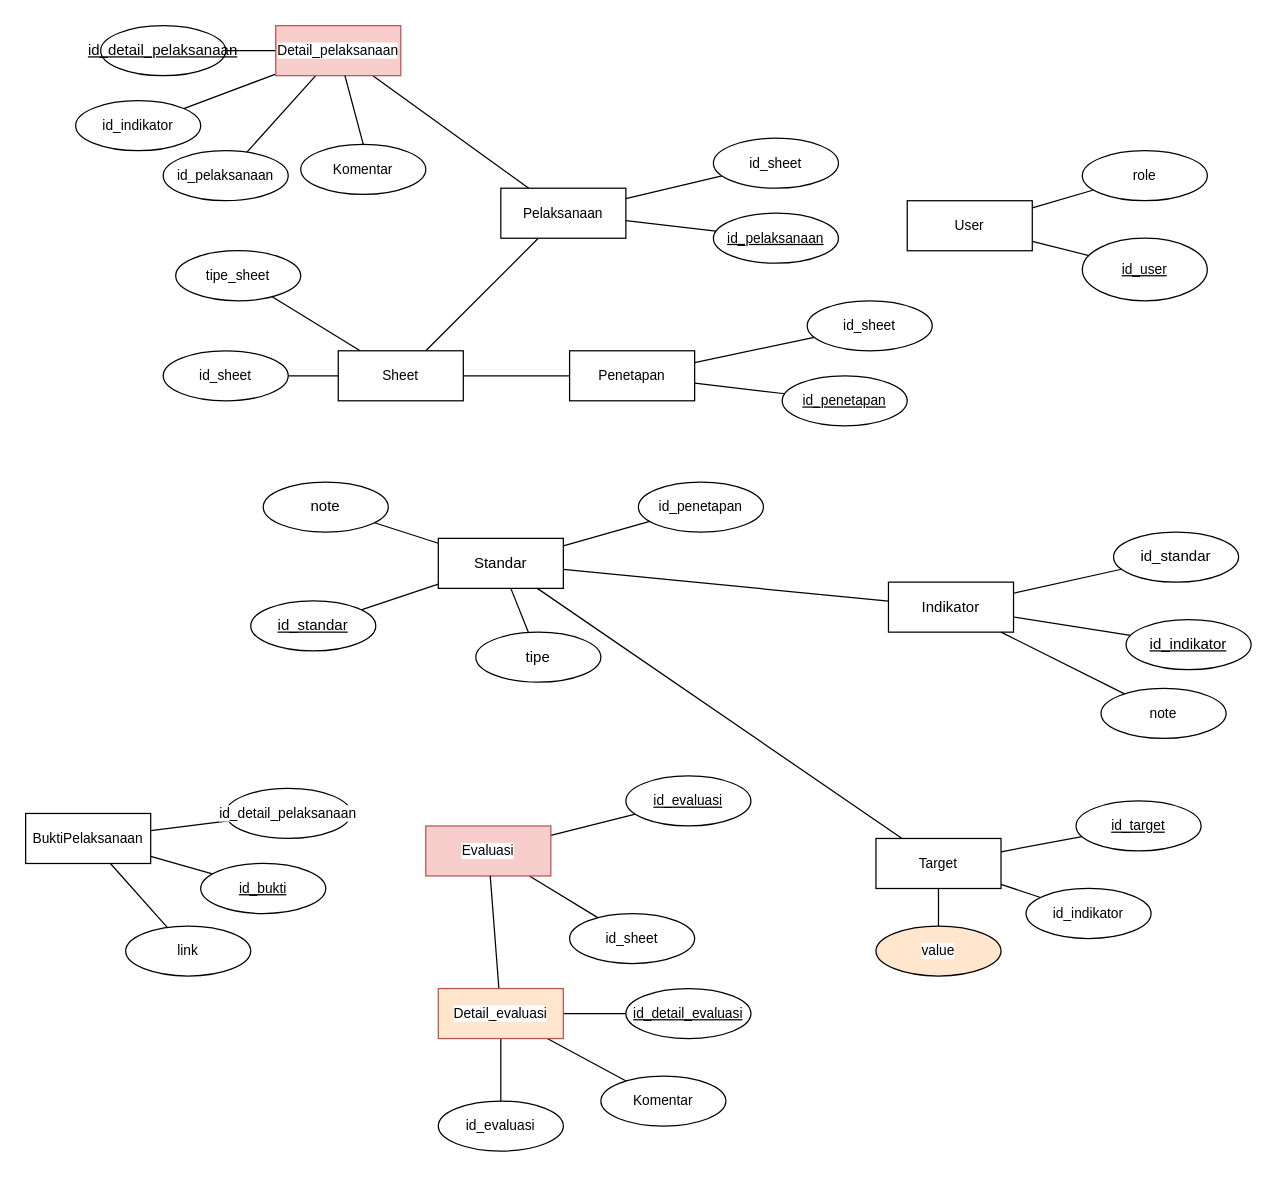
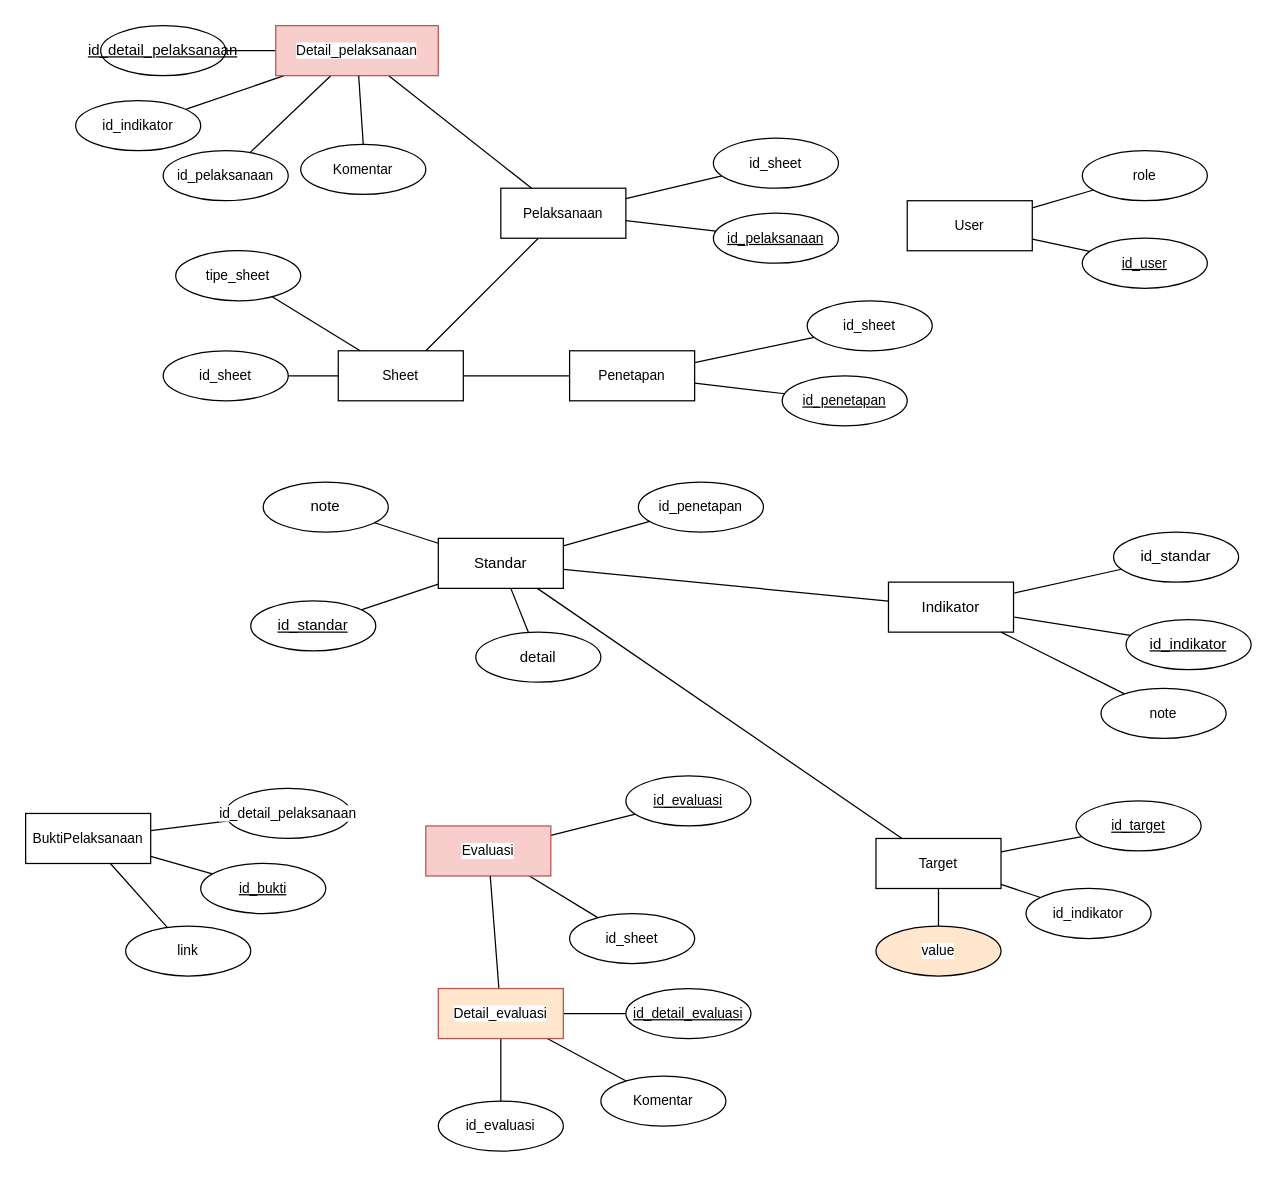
node "Detail_pelaksanaan": size 125x50 -> 163x50
node "id_user": size 125x63 -> 125x50
node "tipe": label "tipe" -> "detail"
